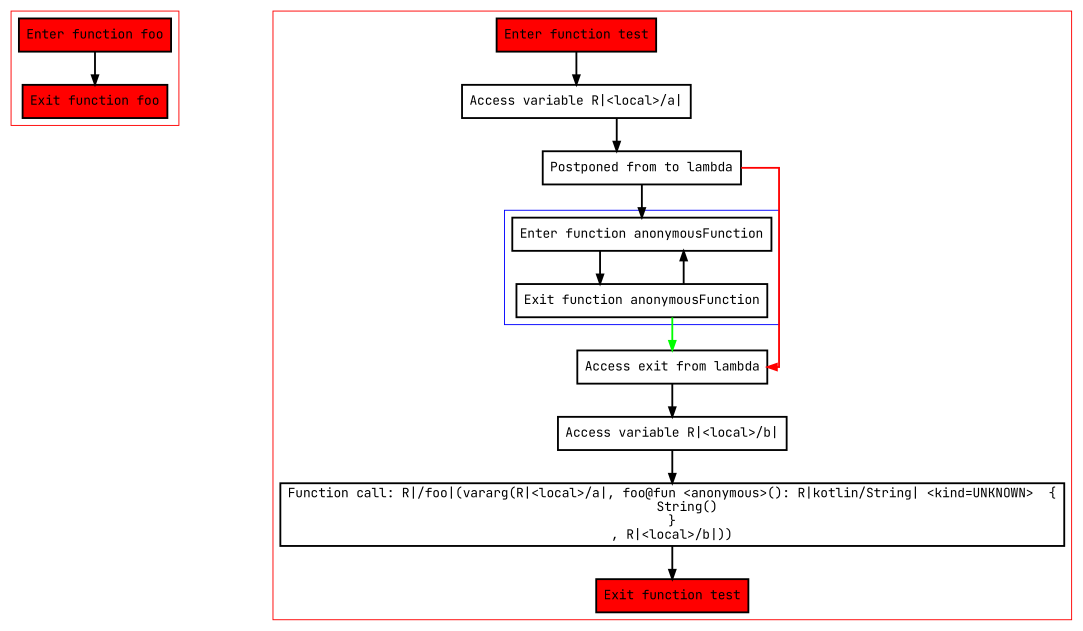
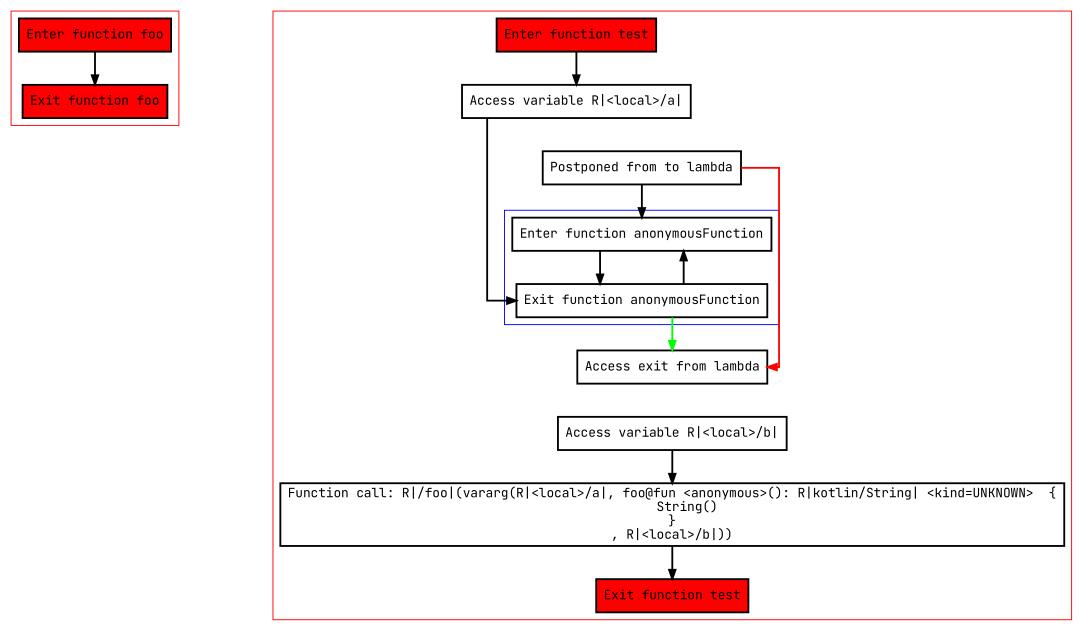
edge "Access variable R|<local>/a|" -> "Postponed from to lambda": now "Access variable R|<local>/a|" -> "Exit function anonymousFunction"
edge "Access exit from lambda" -> "Access variable R|<local>/b|": removed
